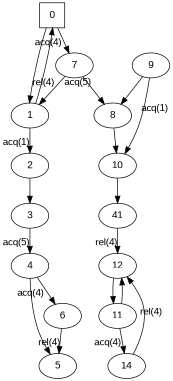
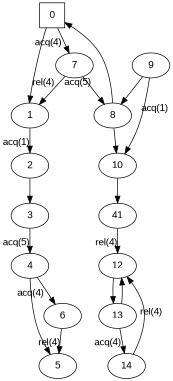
edge "1" -> "0": now "8" -> "0"
node "11": label "11" -> "13"
